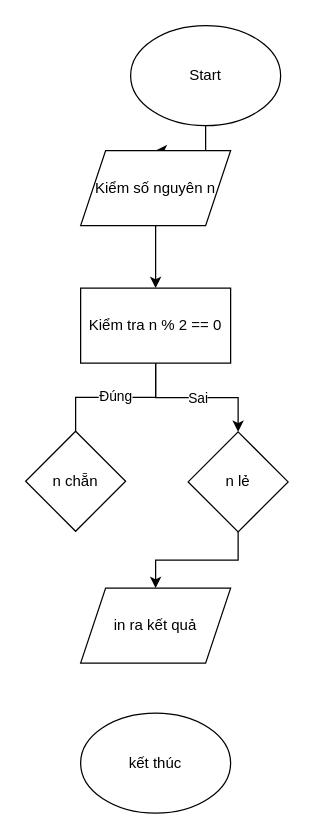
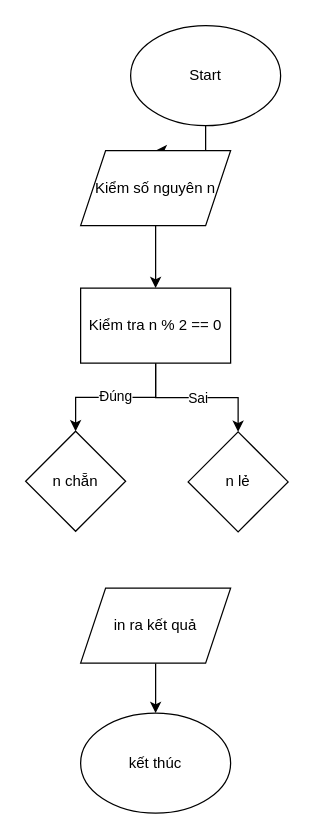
edge "Kiểm tra n % 2 == 0" -- "n chẵn": arrowhead none -> classic
edge "n lẻ" -> "in ra kết quả": removed
edge "in ra kết quả" -> "kết thúc": added
